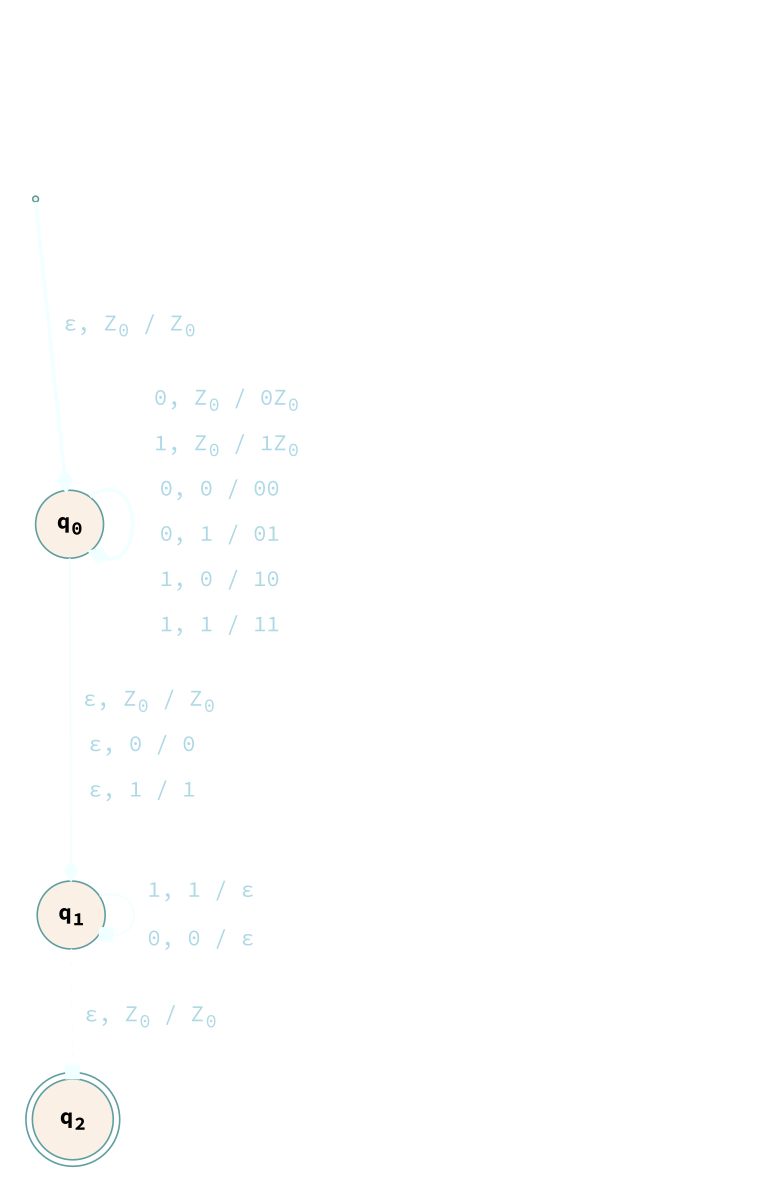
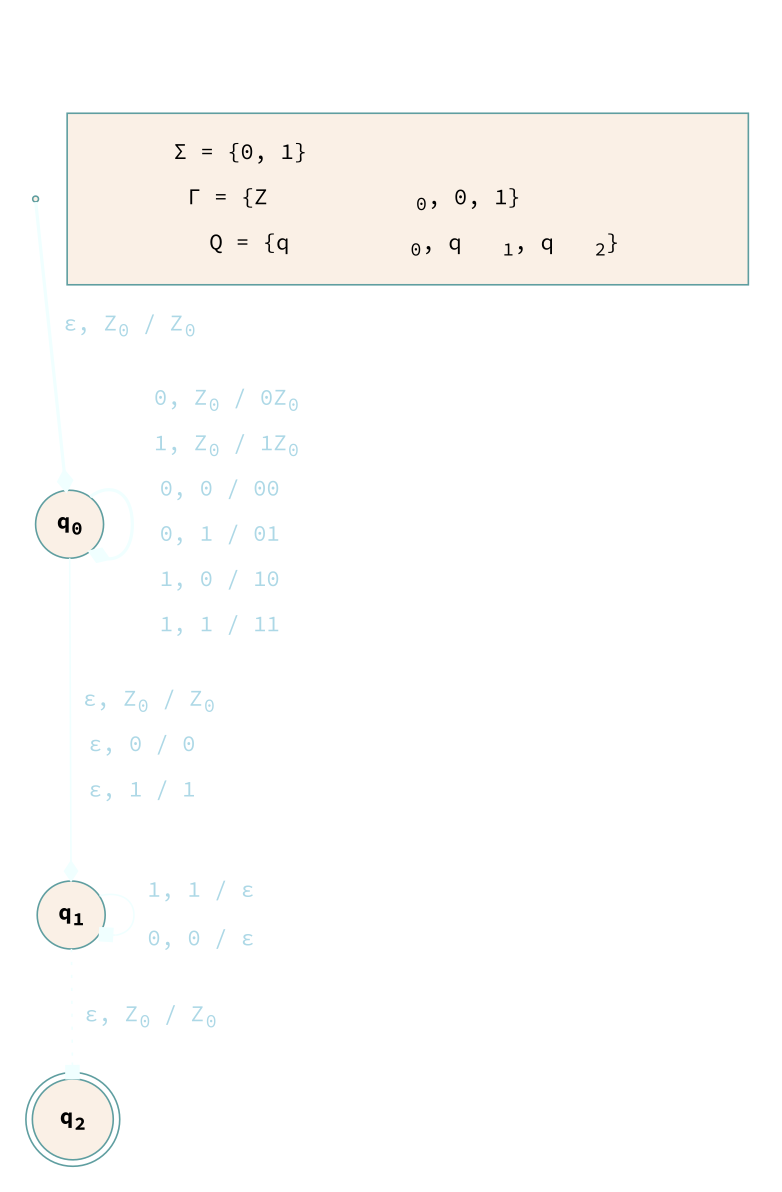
node "Σ = {0, 1}": added
